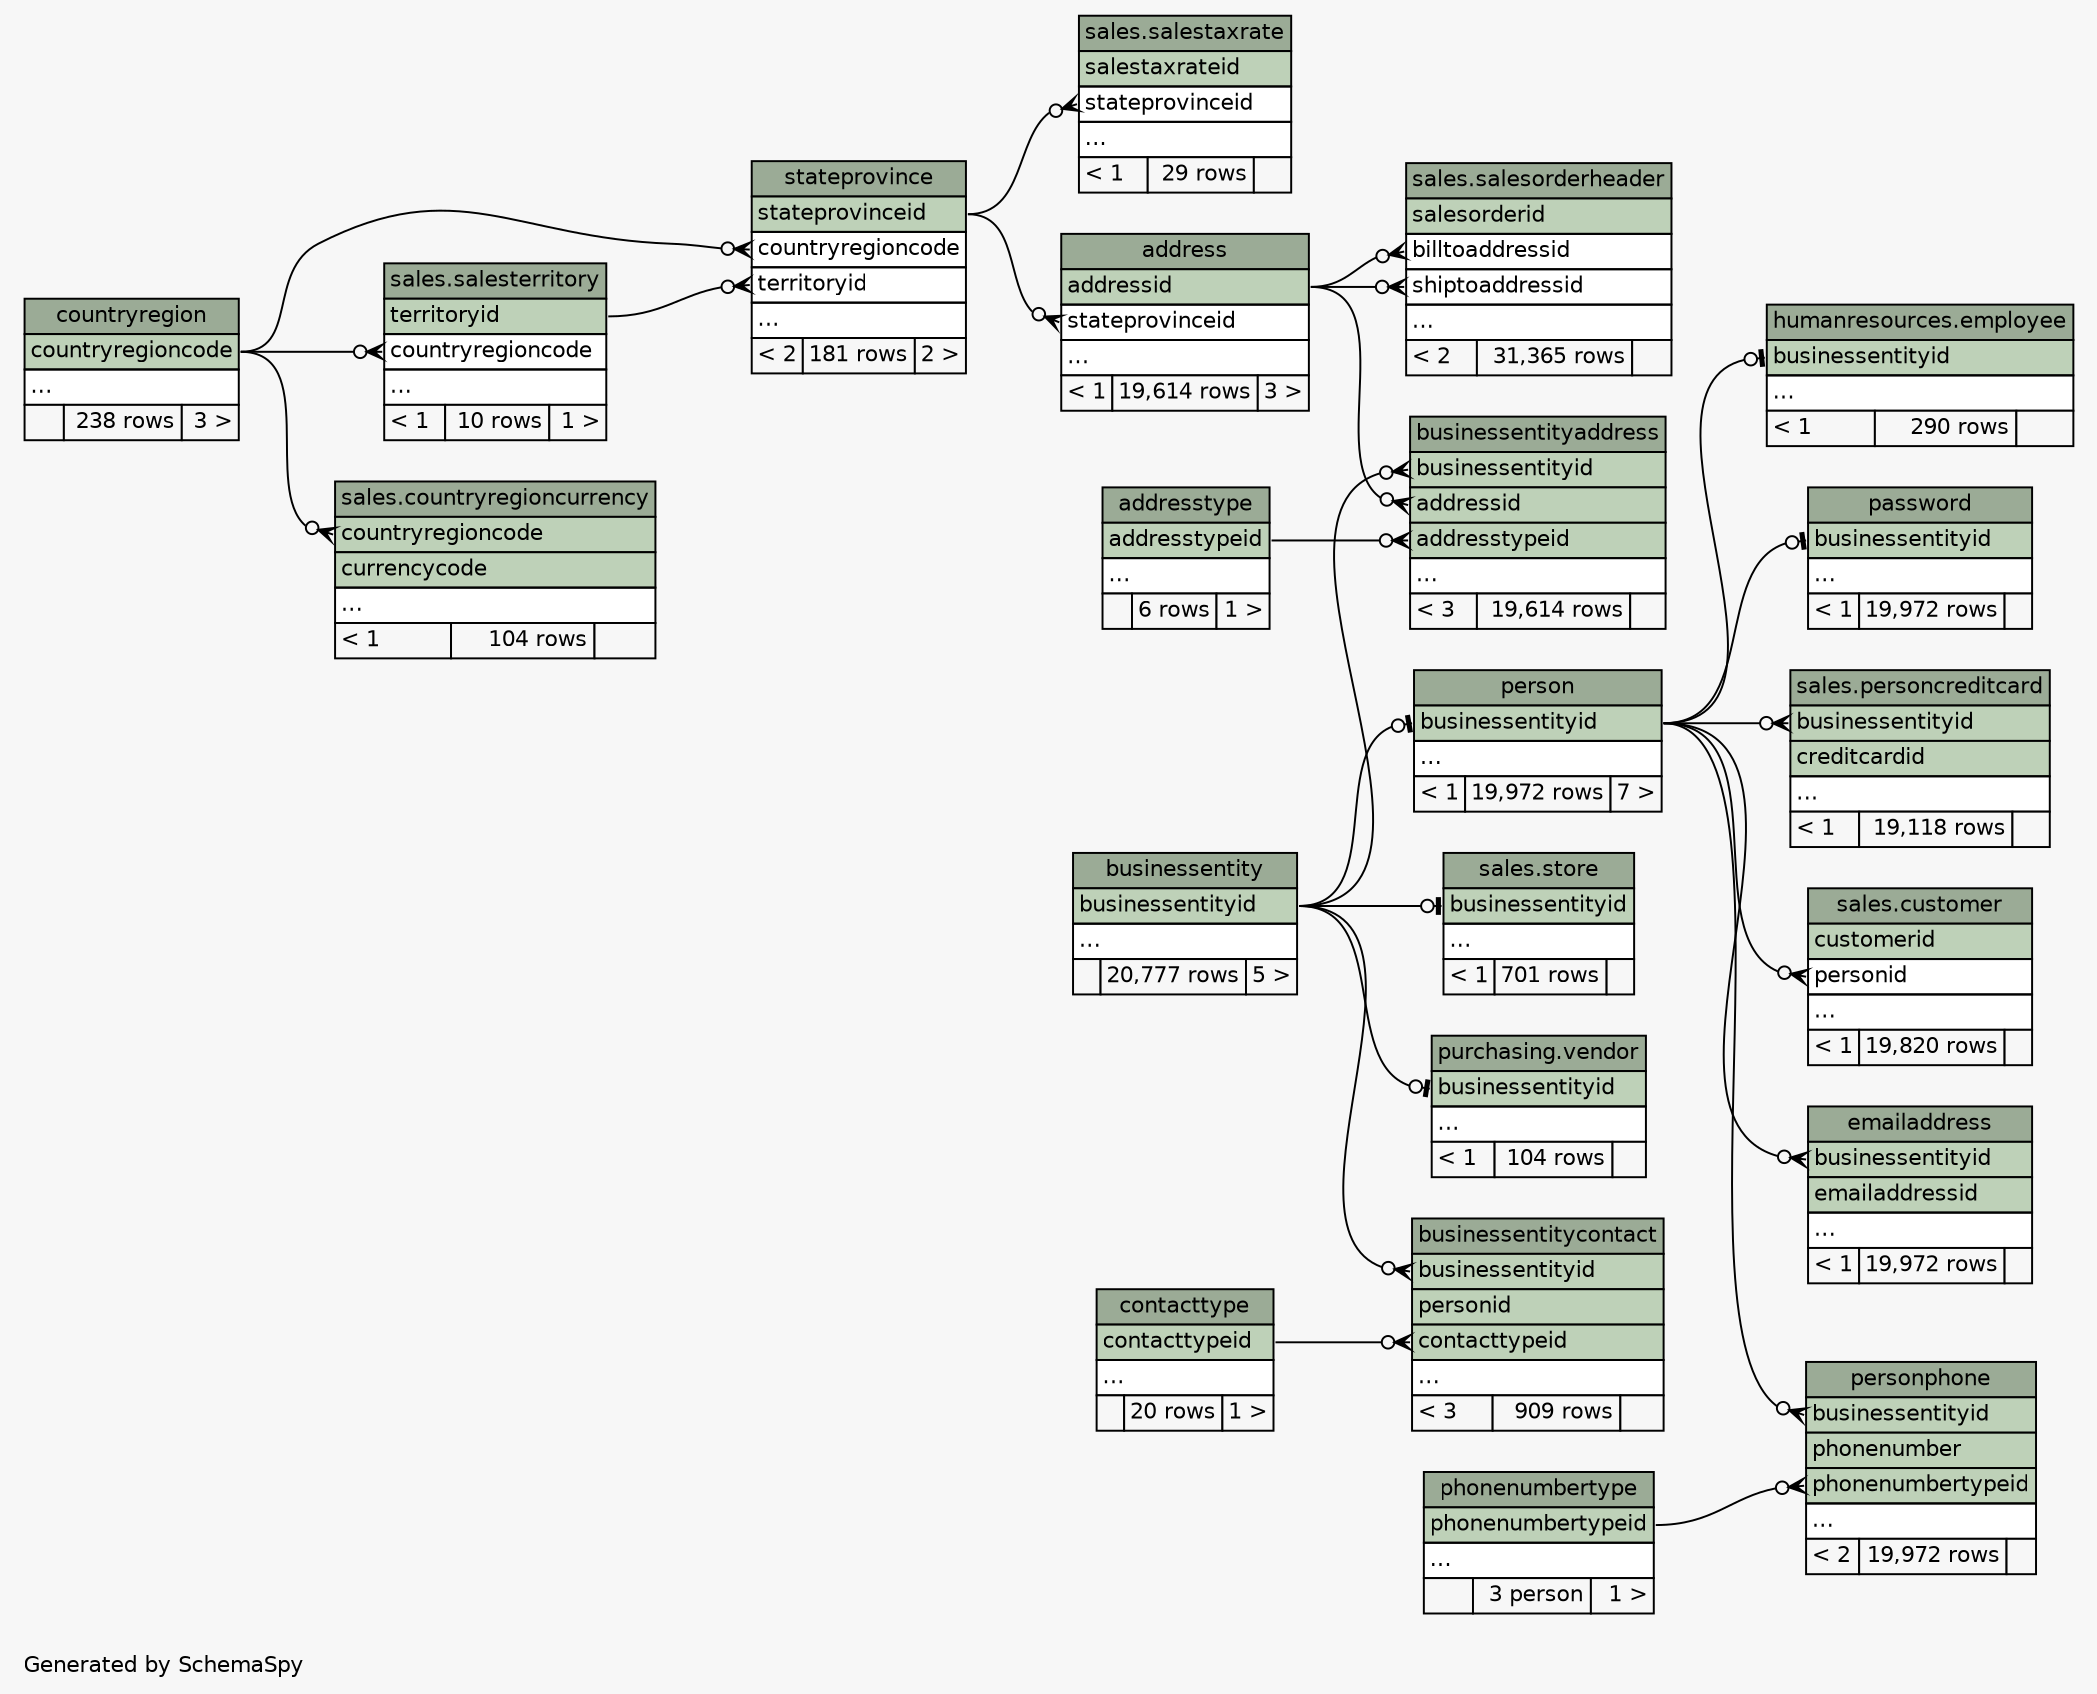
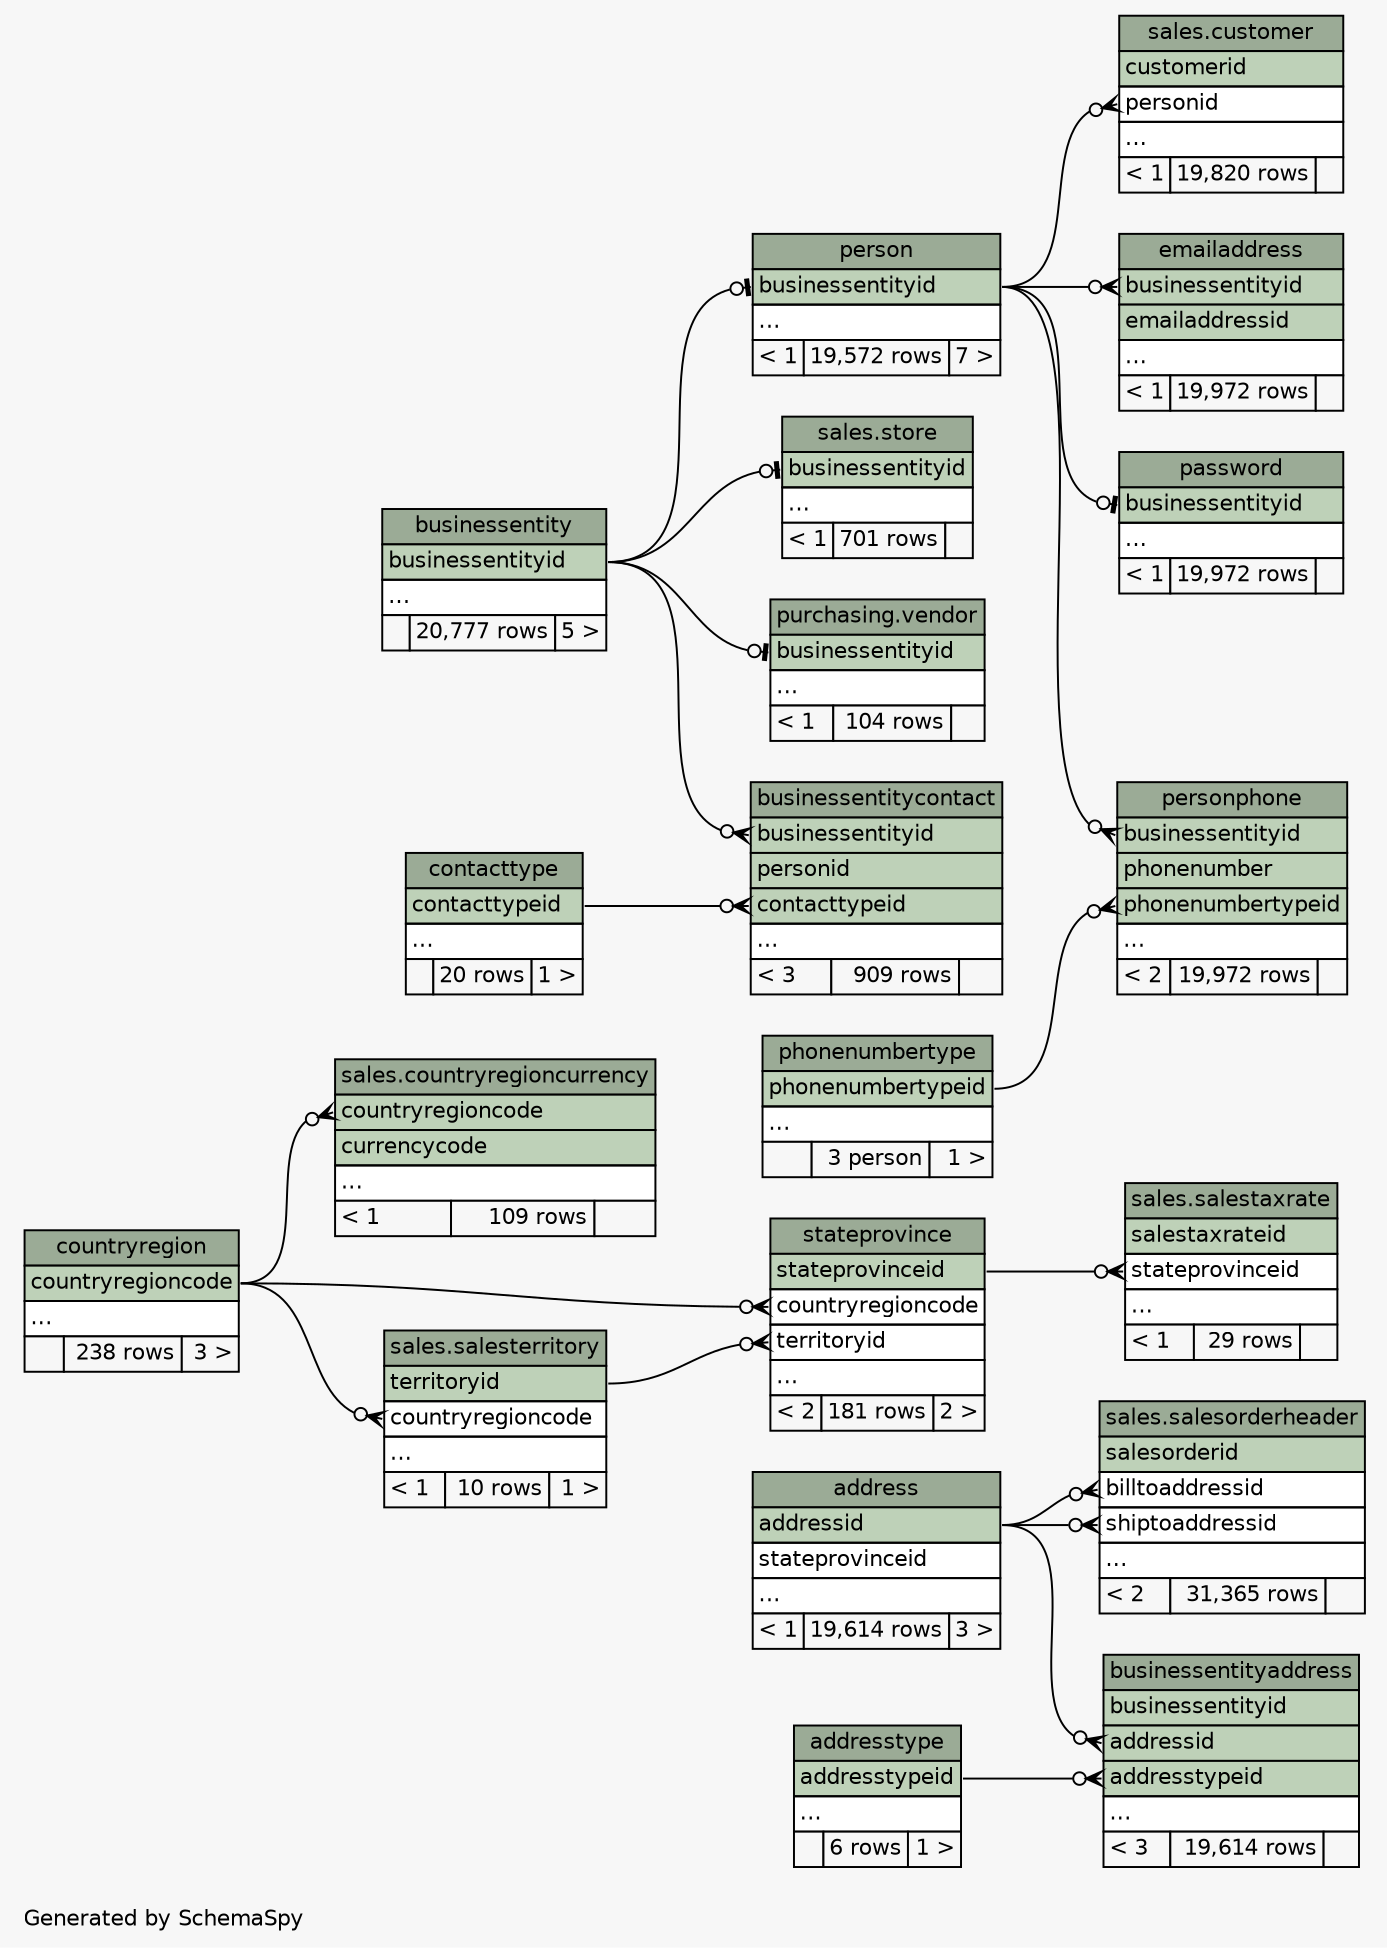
edge "stateprovince" -> "address": removed
node "humanresources.employee": removed
node "sales.countryregioncurrency": text "104 rows" -> "109 rows"
edge "businessentity" -> "businessentityaddress": removed
node "sales.personcreditcard": removed
node "person": text "19,972 rows" -> "19,572 rows"
